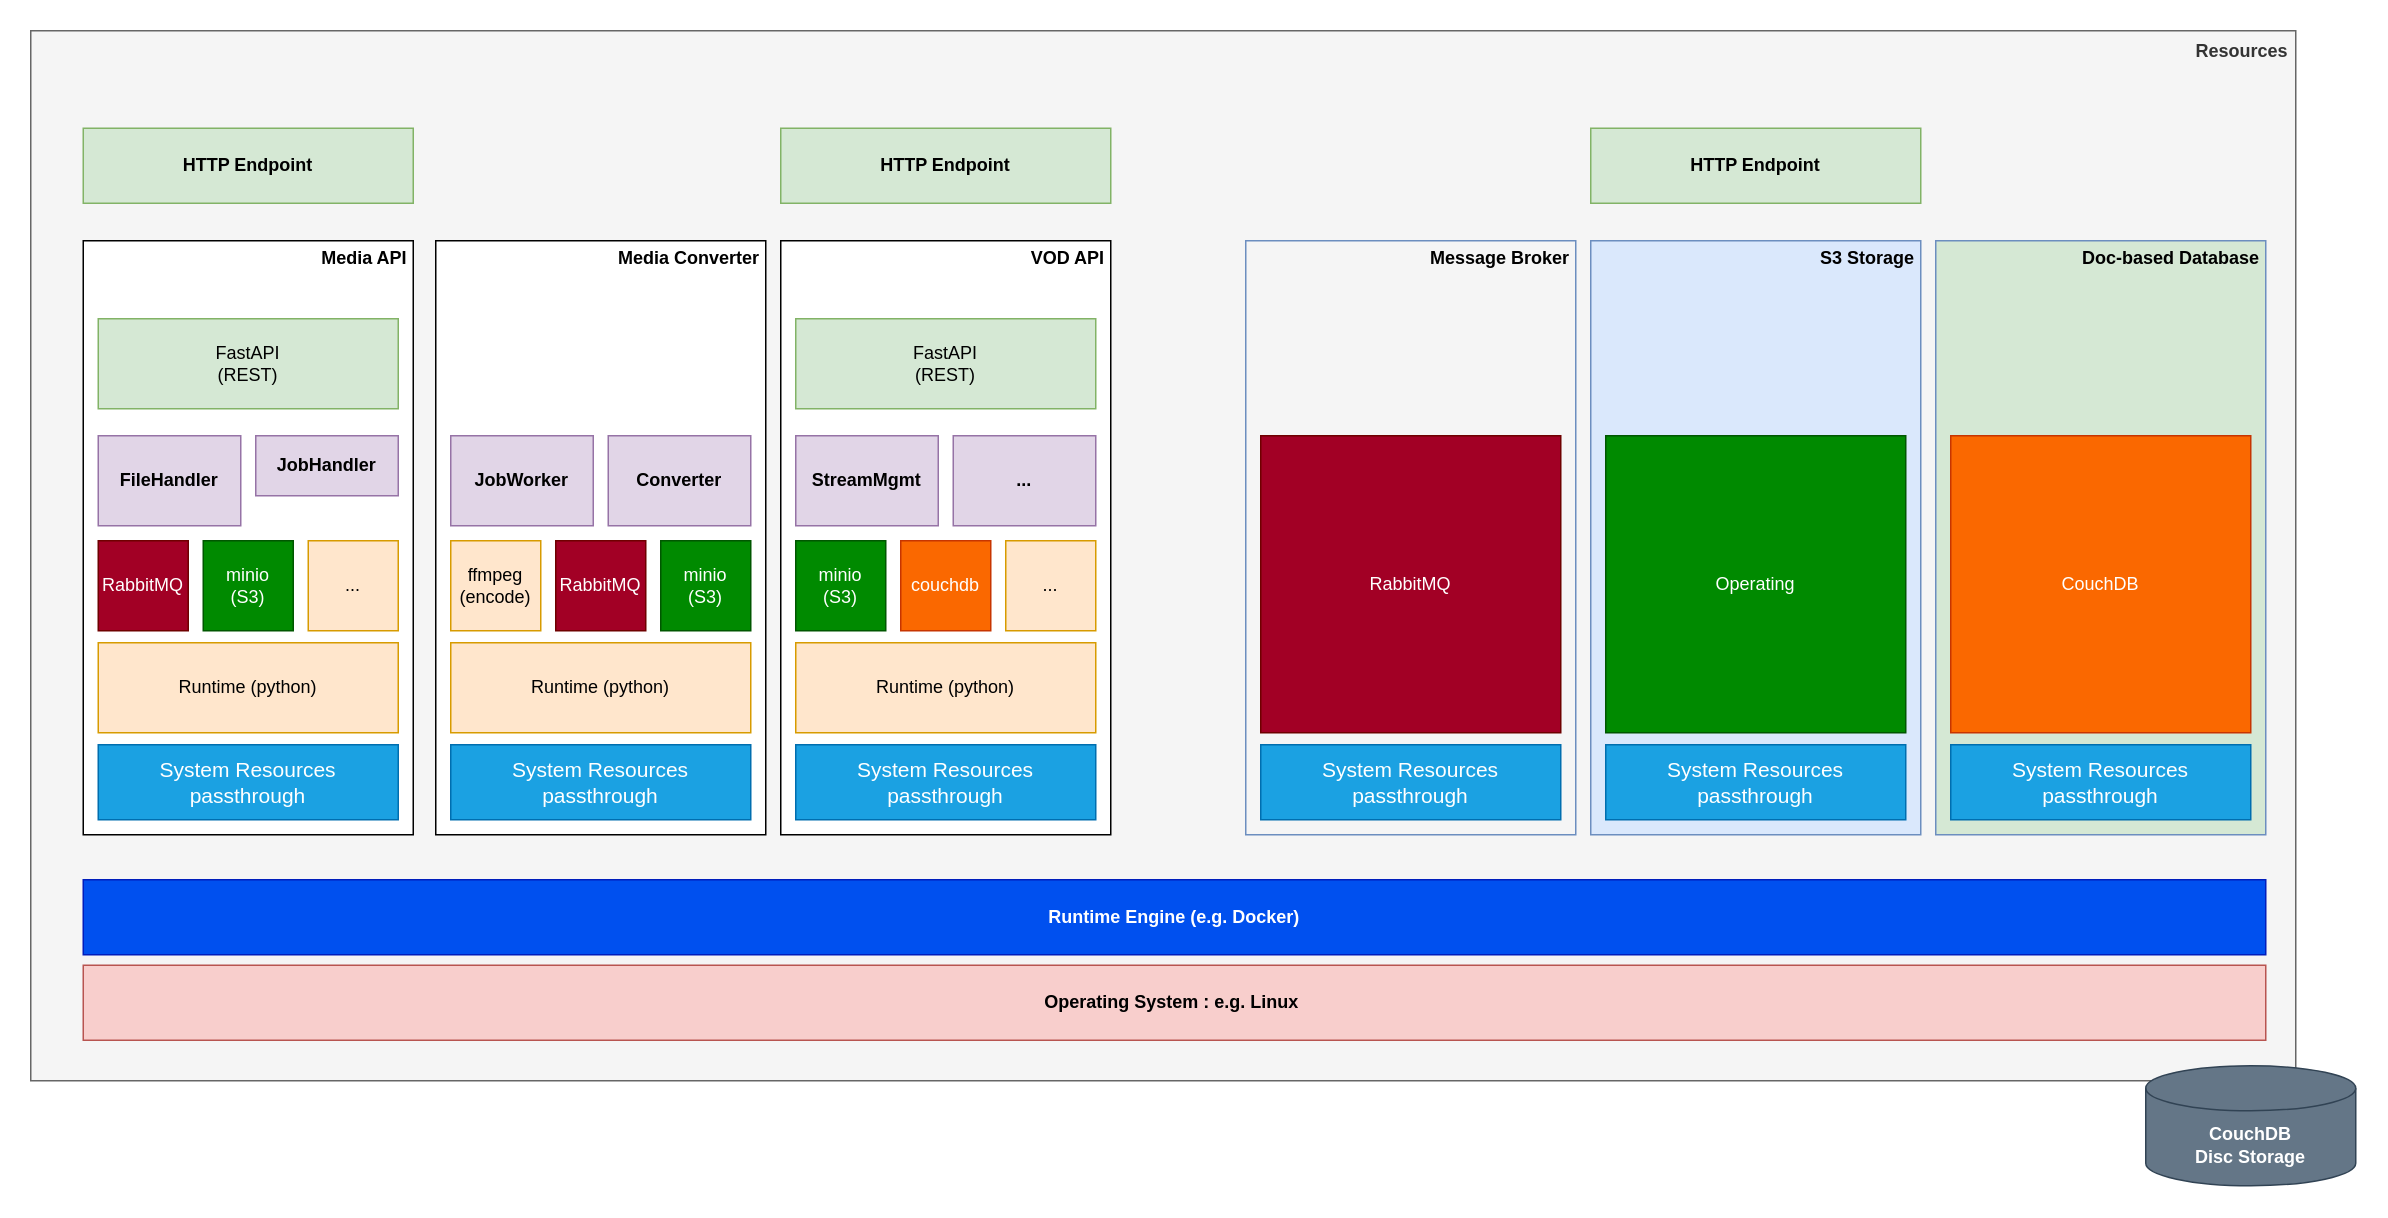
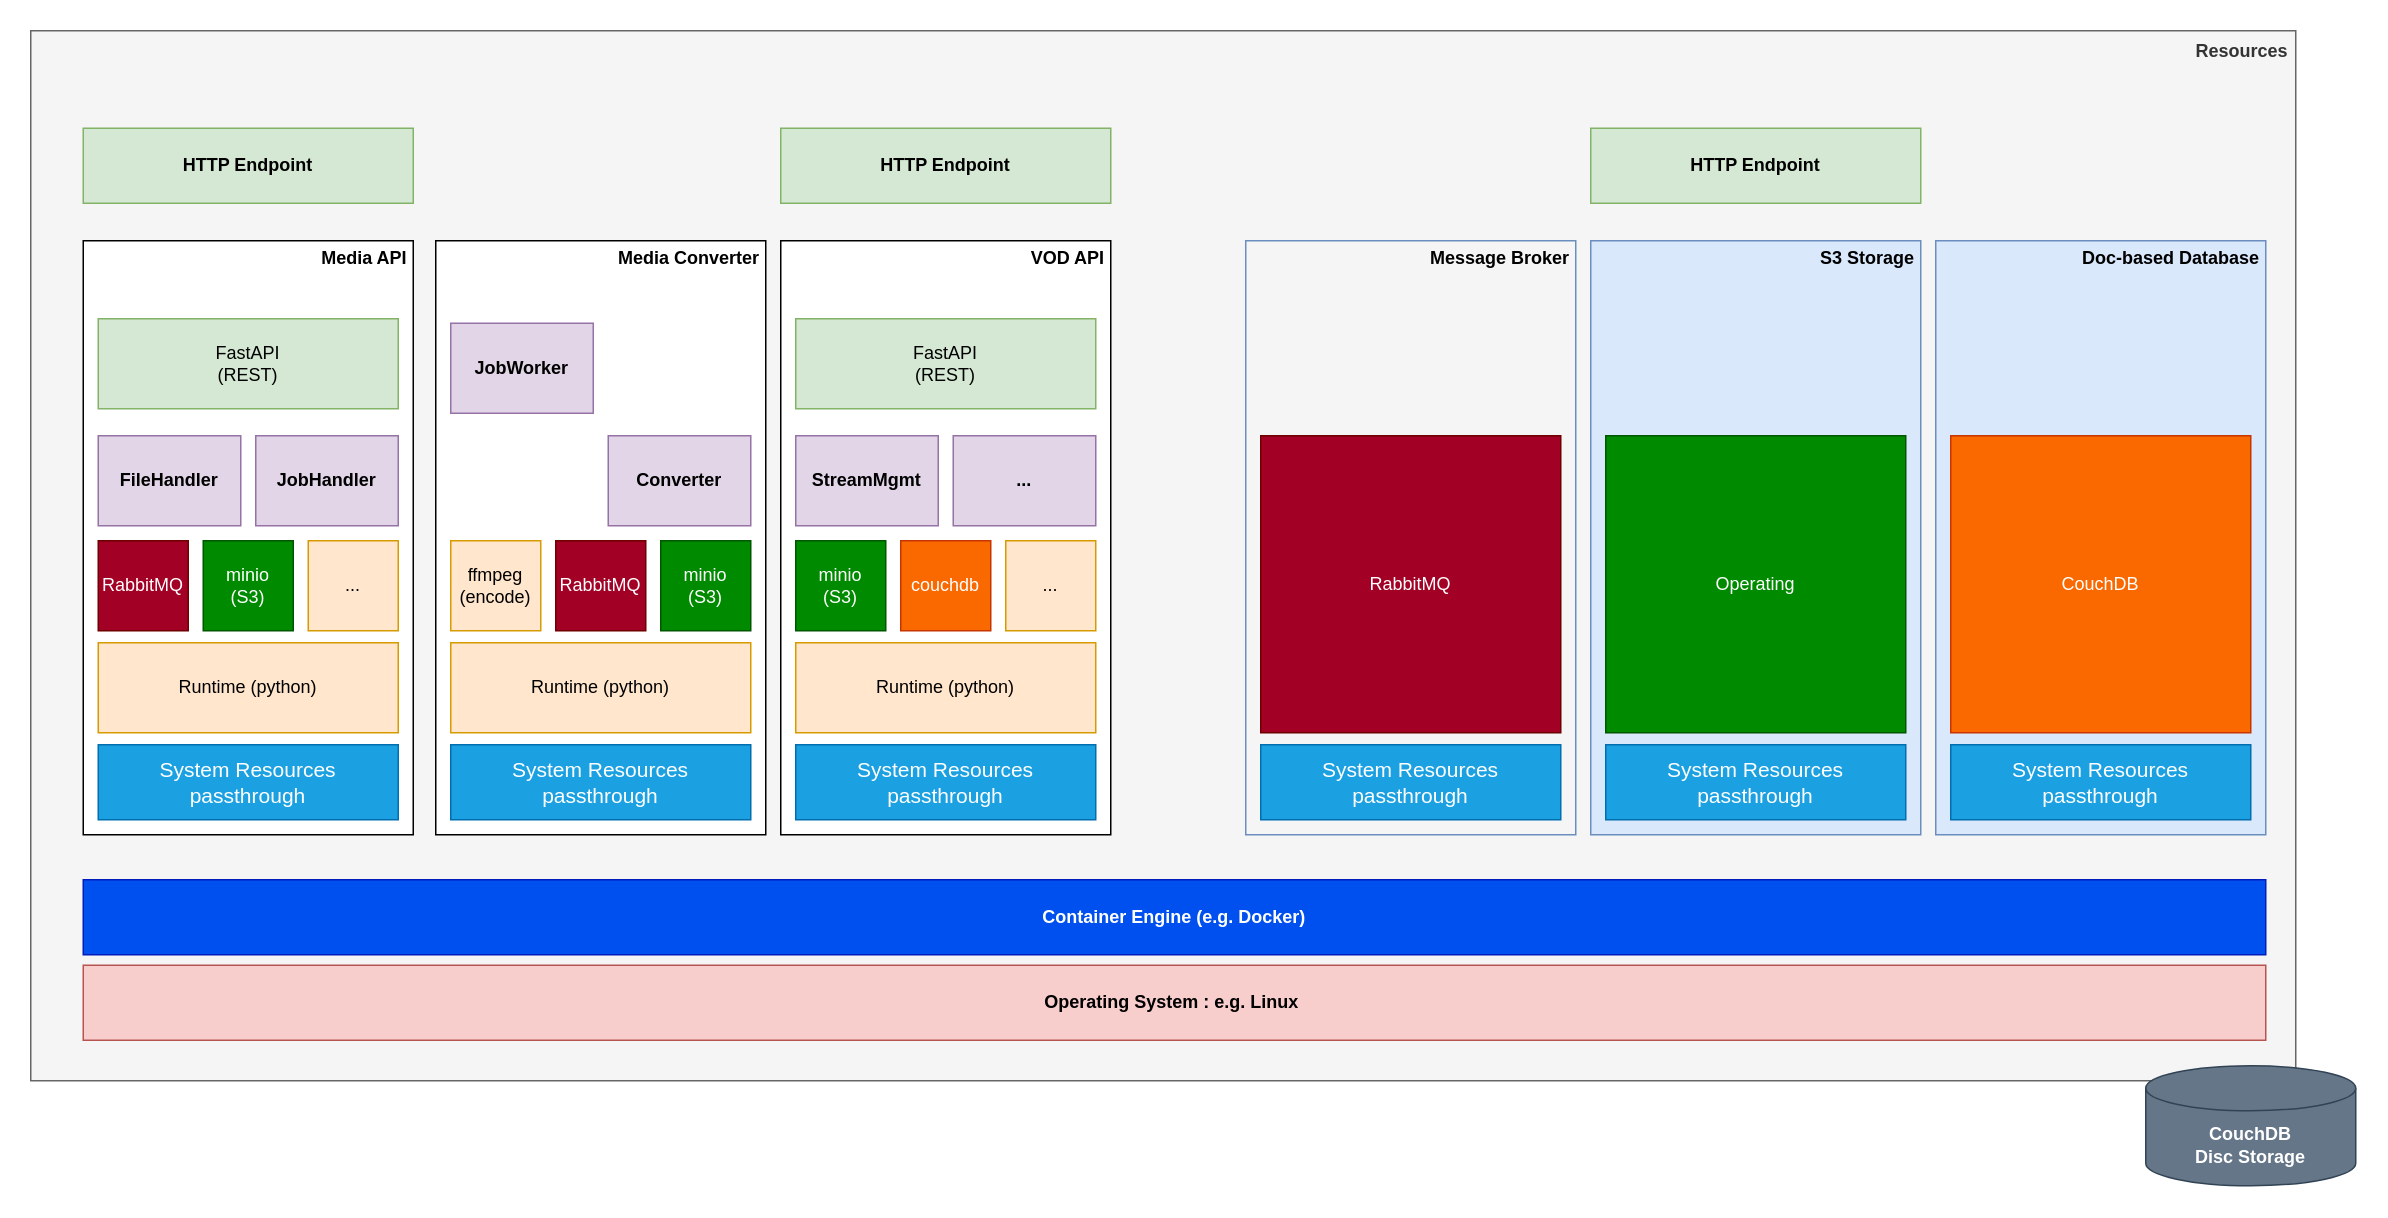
node "Doc-based Database": fillcolor #d5e8d4 -> #dae8fc
node "JobHandler": size 143x60 -> 143x90
node "JobWorker": moved (522, 481) -> (522, 368)
node "Runtime Engine (e.g. Docker)": label "Runtime Engine (e.g. Docker)" -> "Container Engine (e.g. Docker)"
